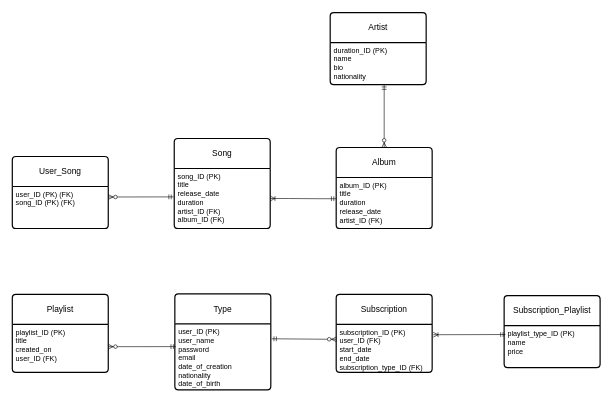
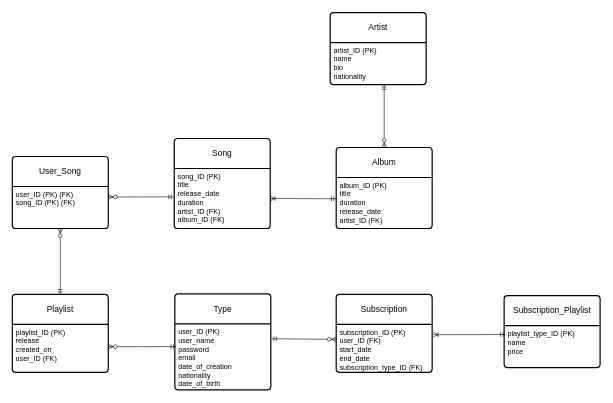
node "duration_ID (PK) name bio nationality": label "duration_ID (PK) name bio nationality" -> "artist_ID (PK) name bio nationality"
edge "user_ID (PK) (FK) song_ID (PK) (FK)" -- "Playlist": added
node "playlist_ID (PK) title created_on user_ID (FK)": label "playlist_ID (PK) title created_on user_ID (FK)" -> "playlist_ID (PK) release created_on user_ID (FK)"
